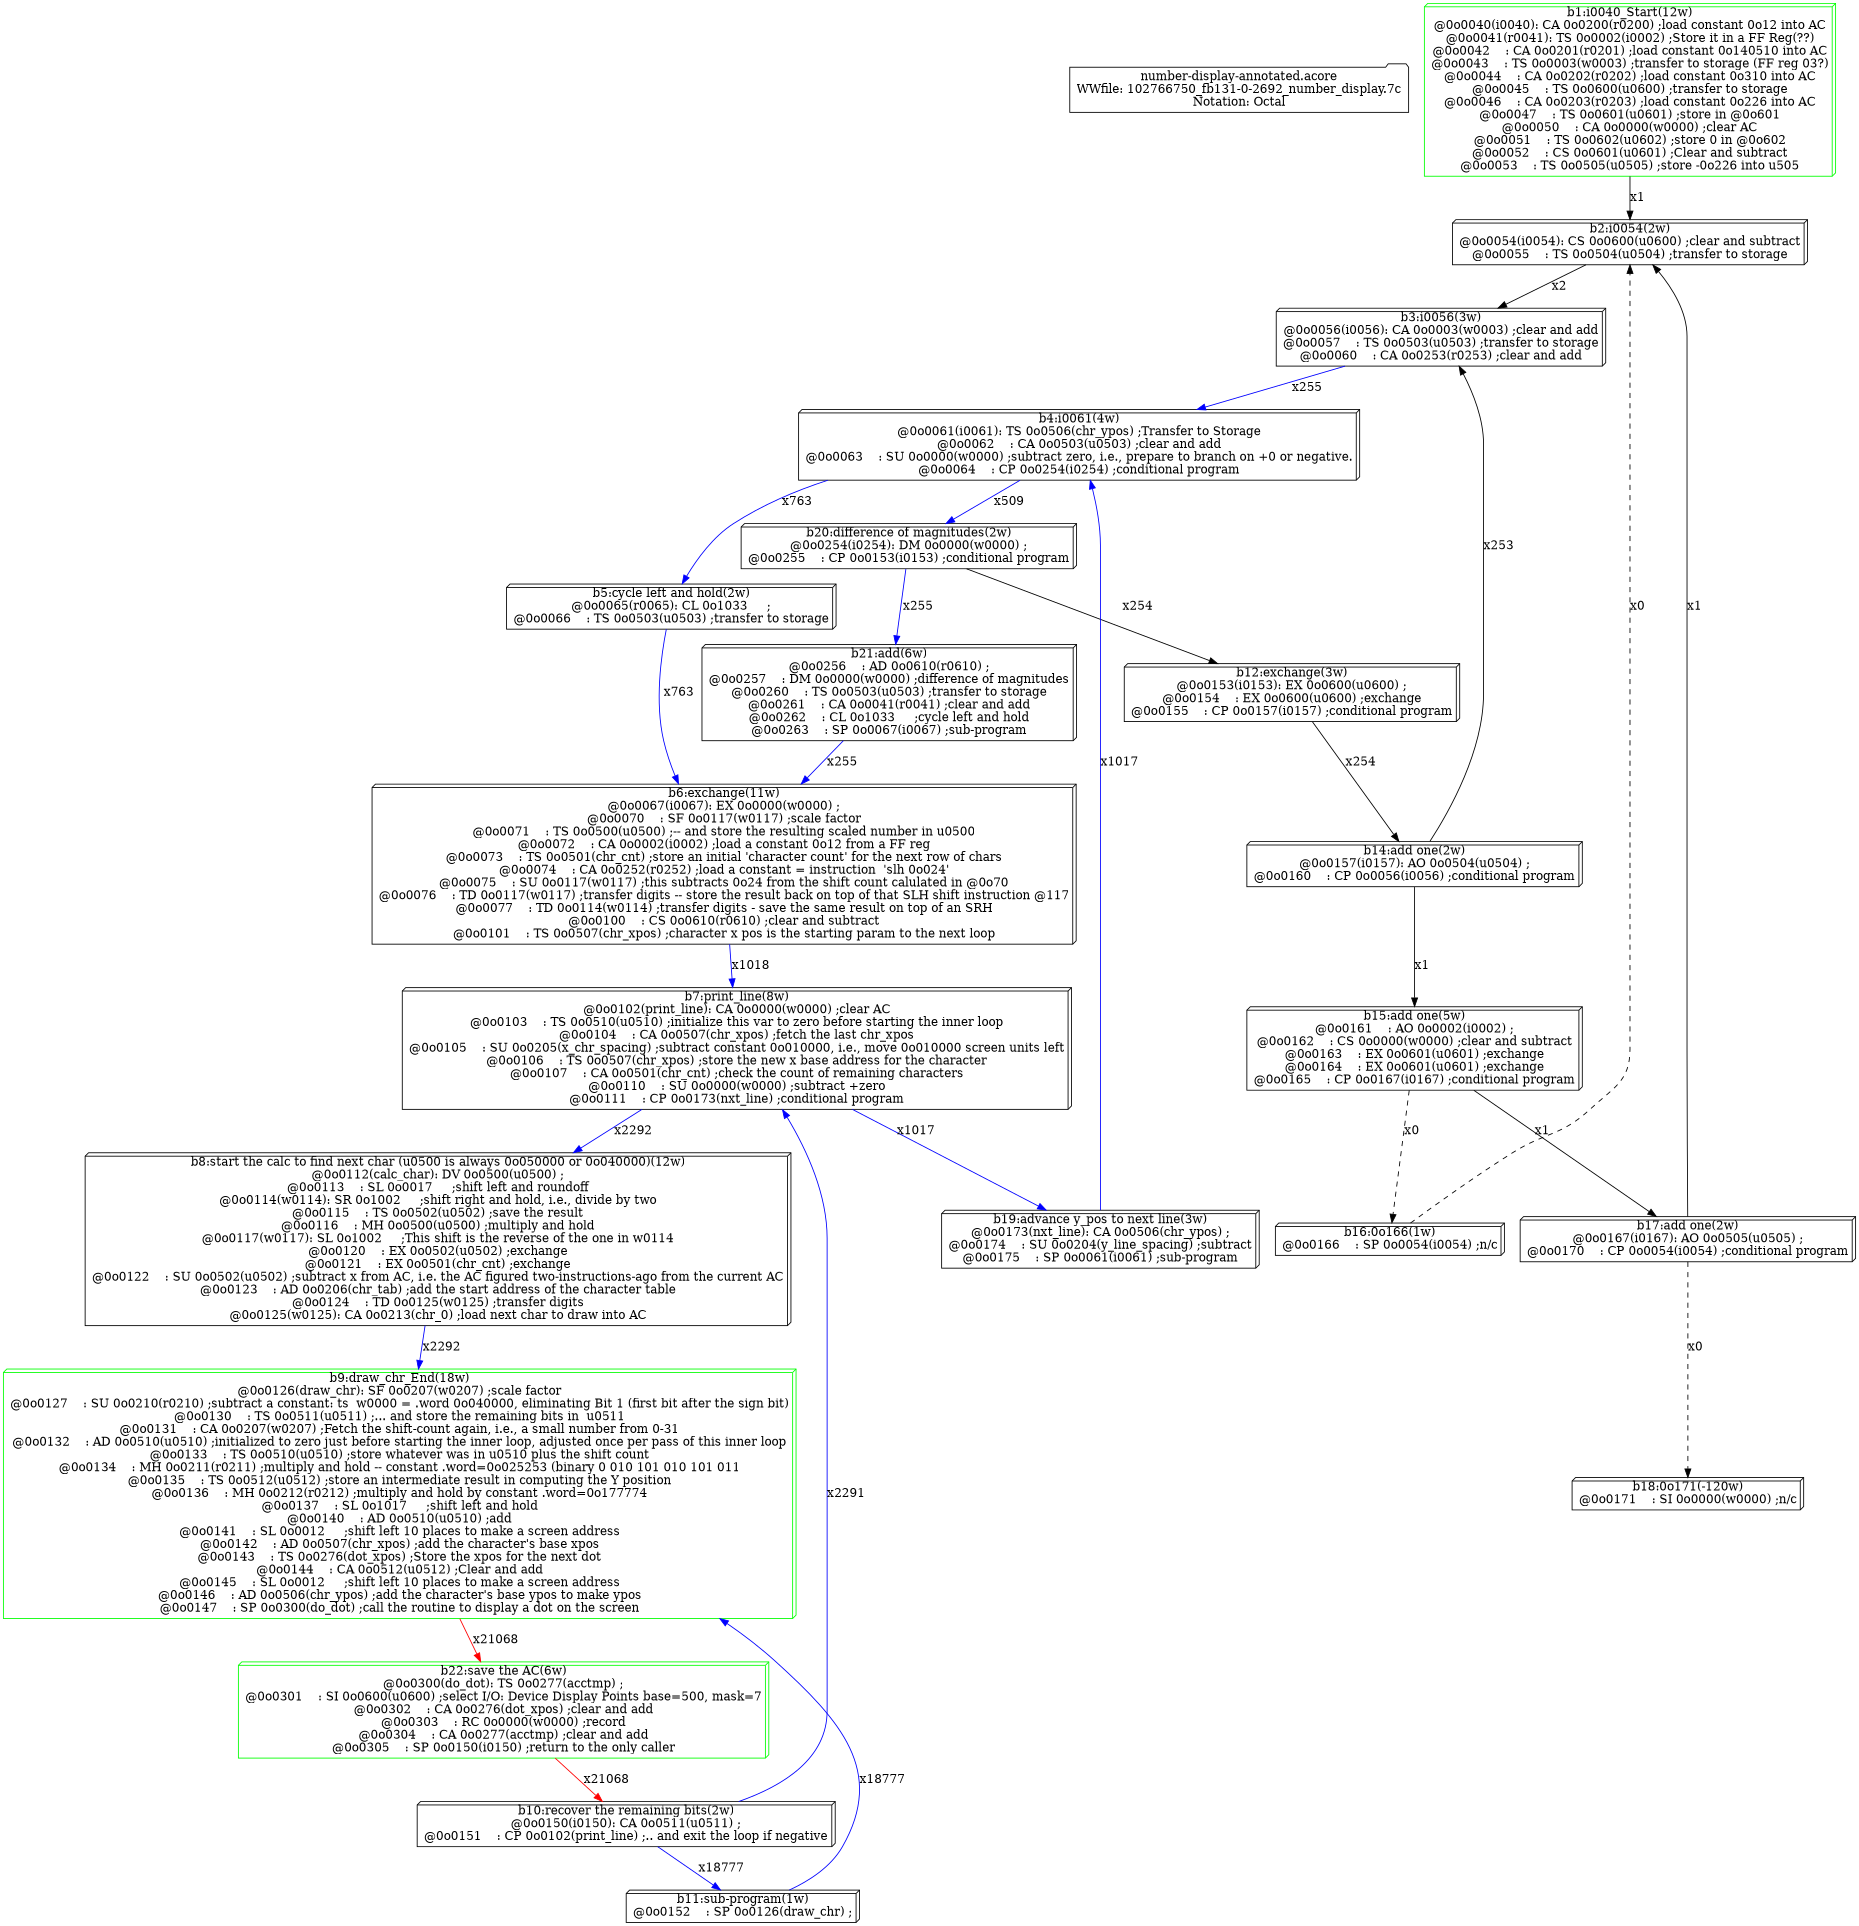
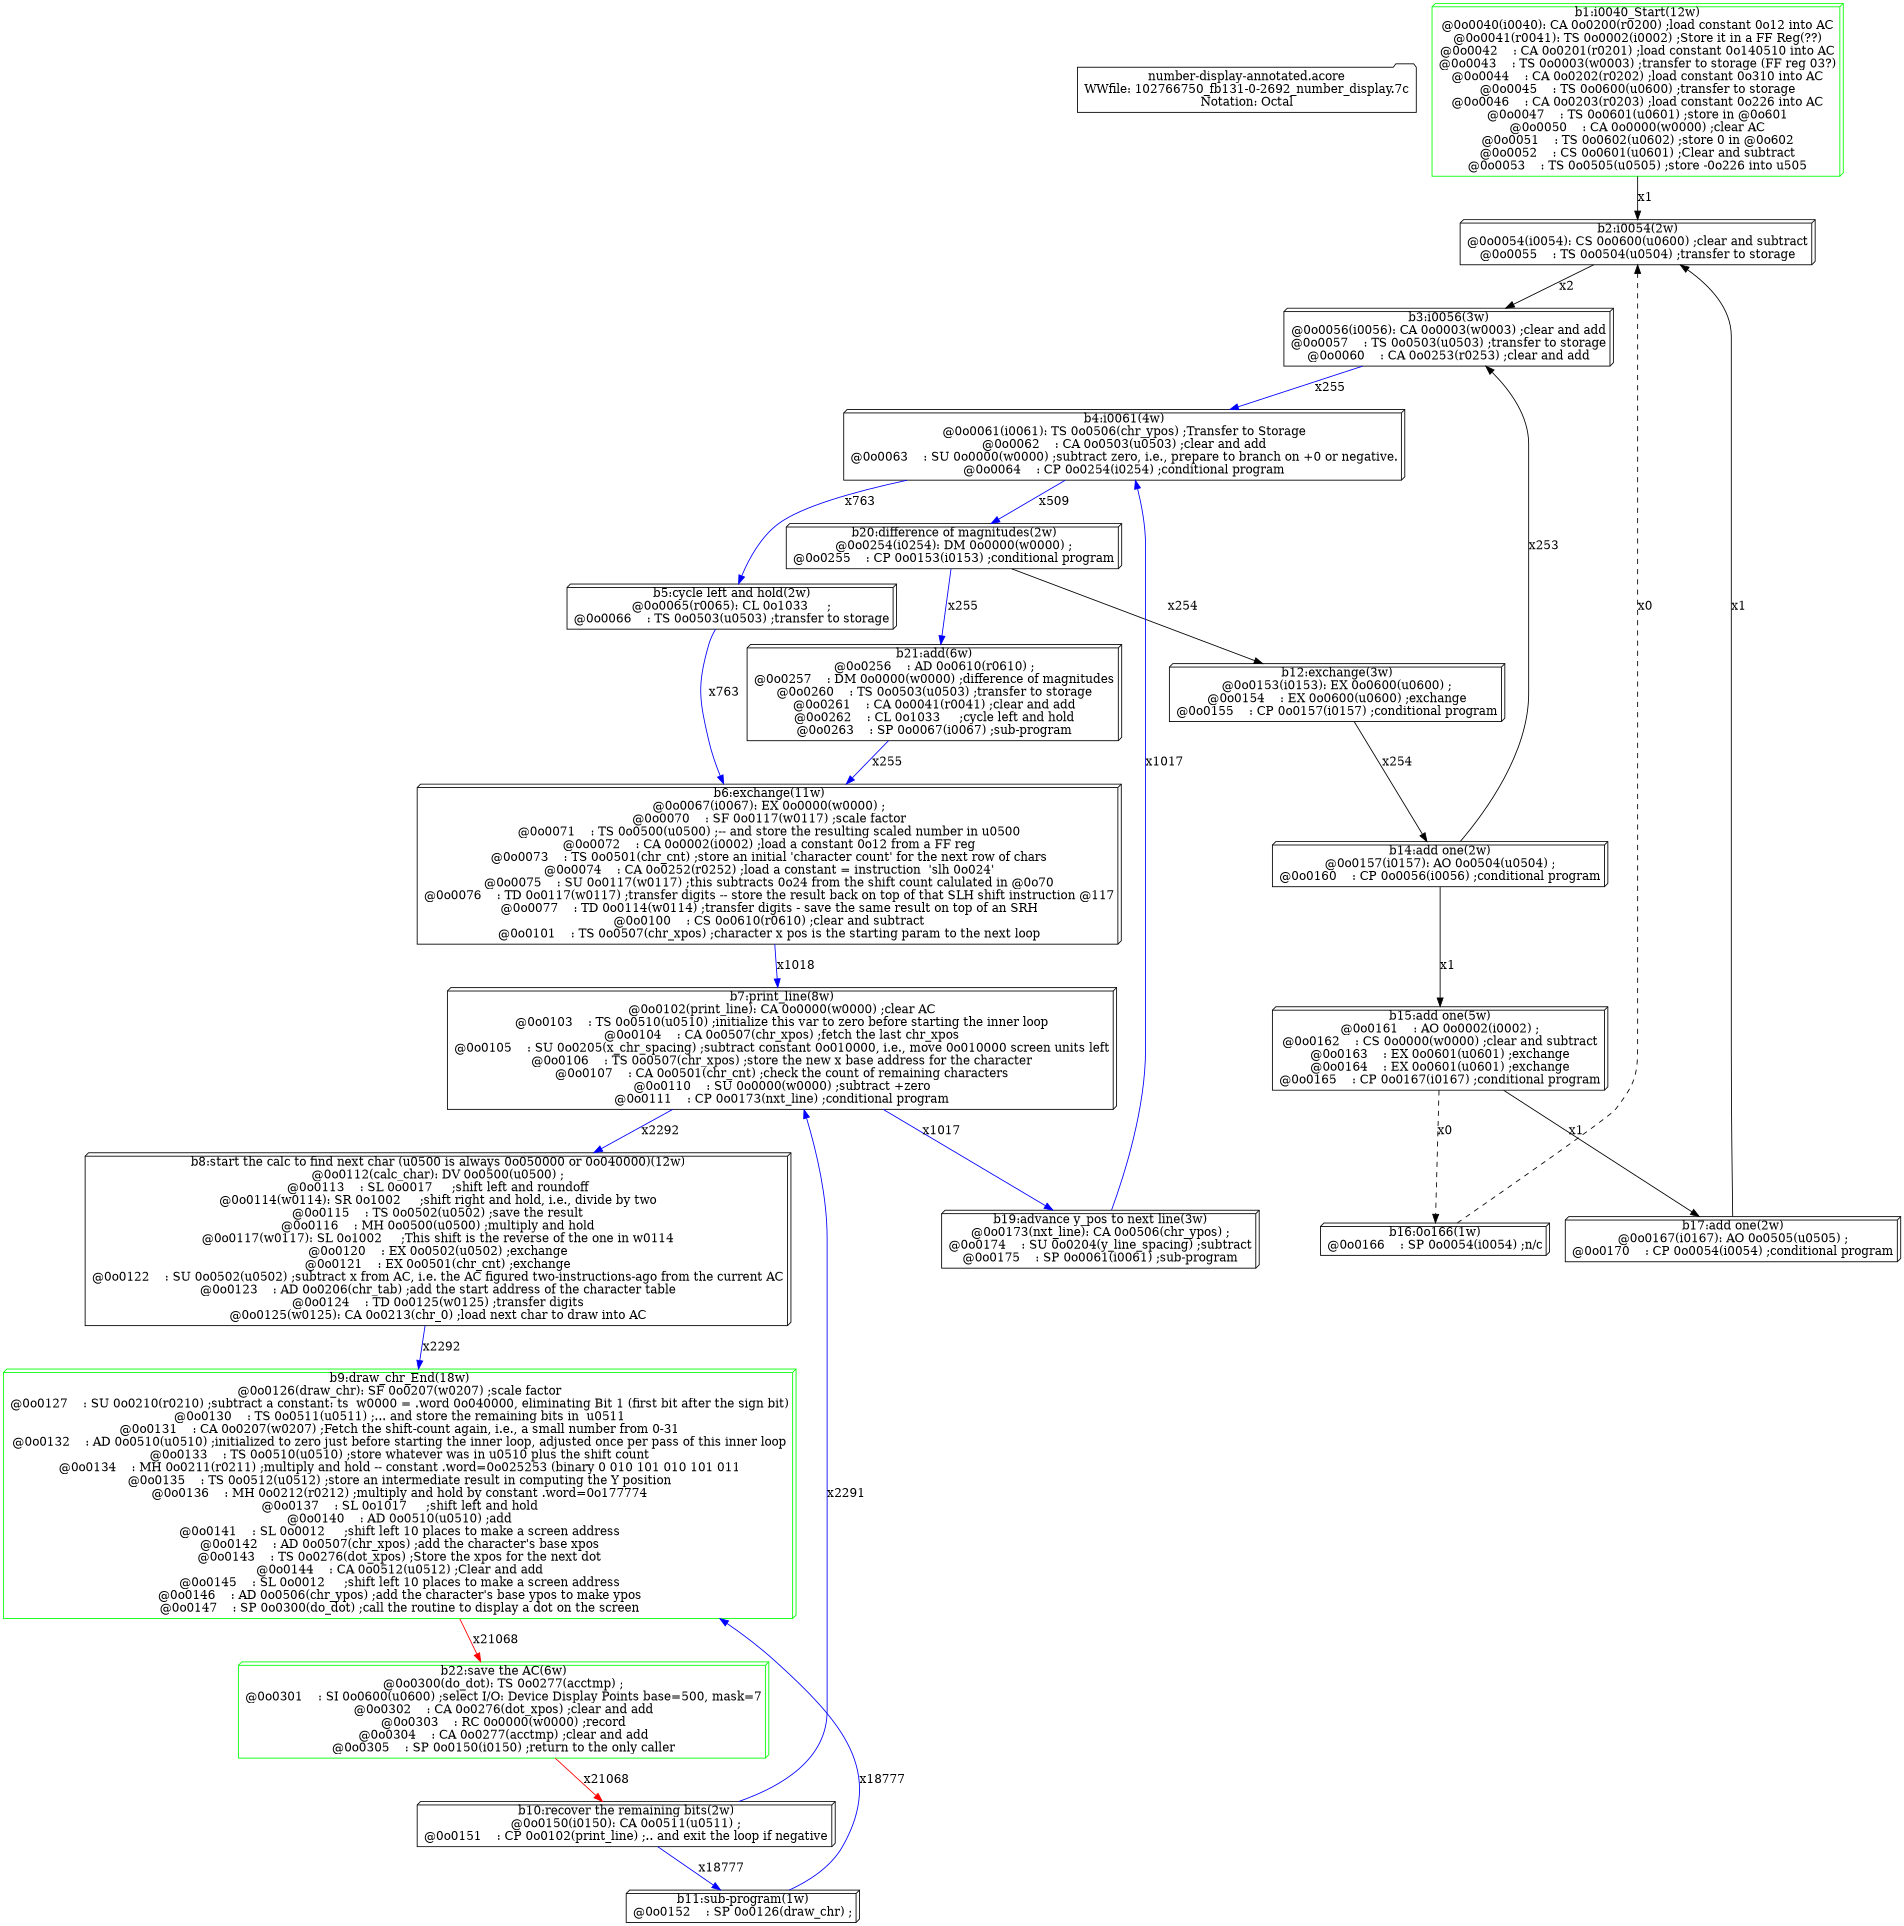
node "b18:0o171(-120w) @0o0171    : SI 0o0000(w0000) ;n/c": removed
